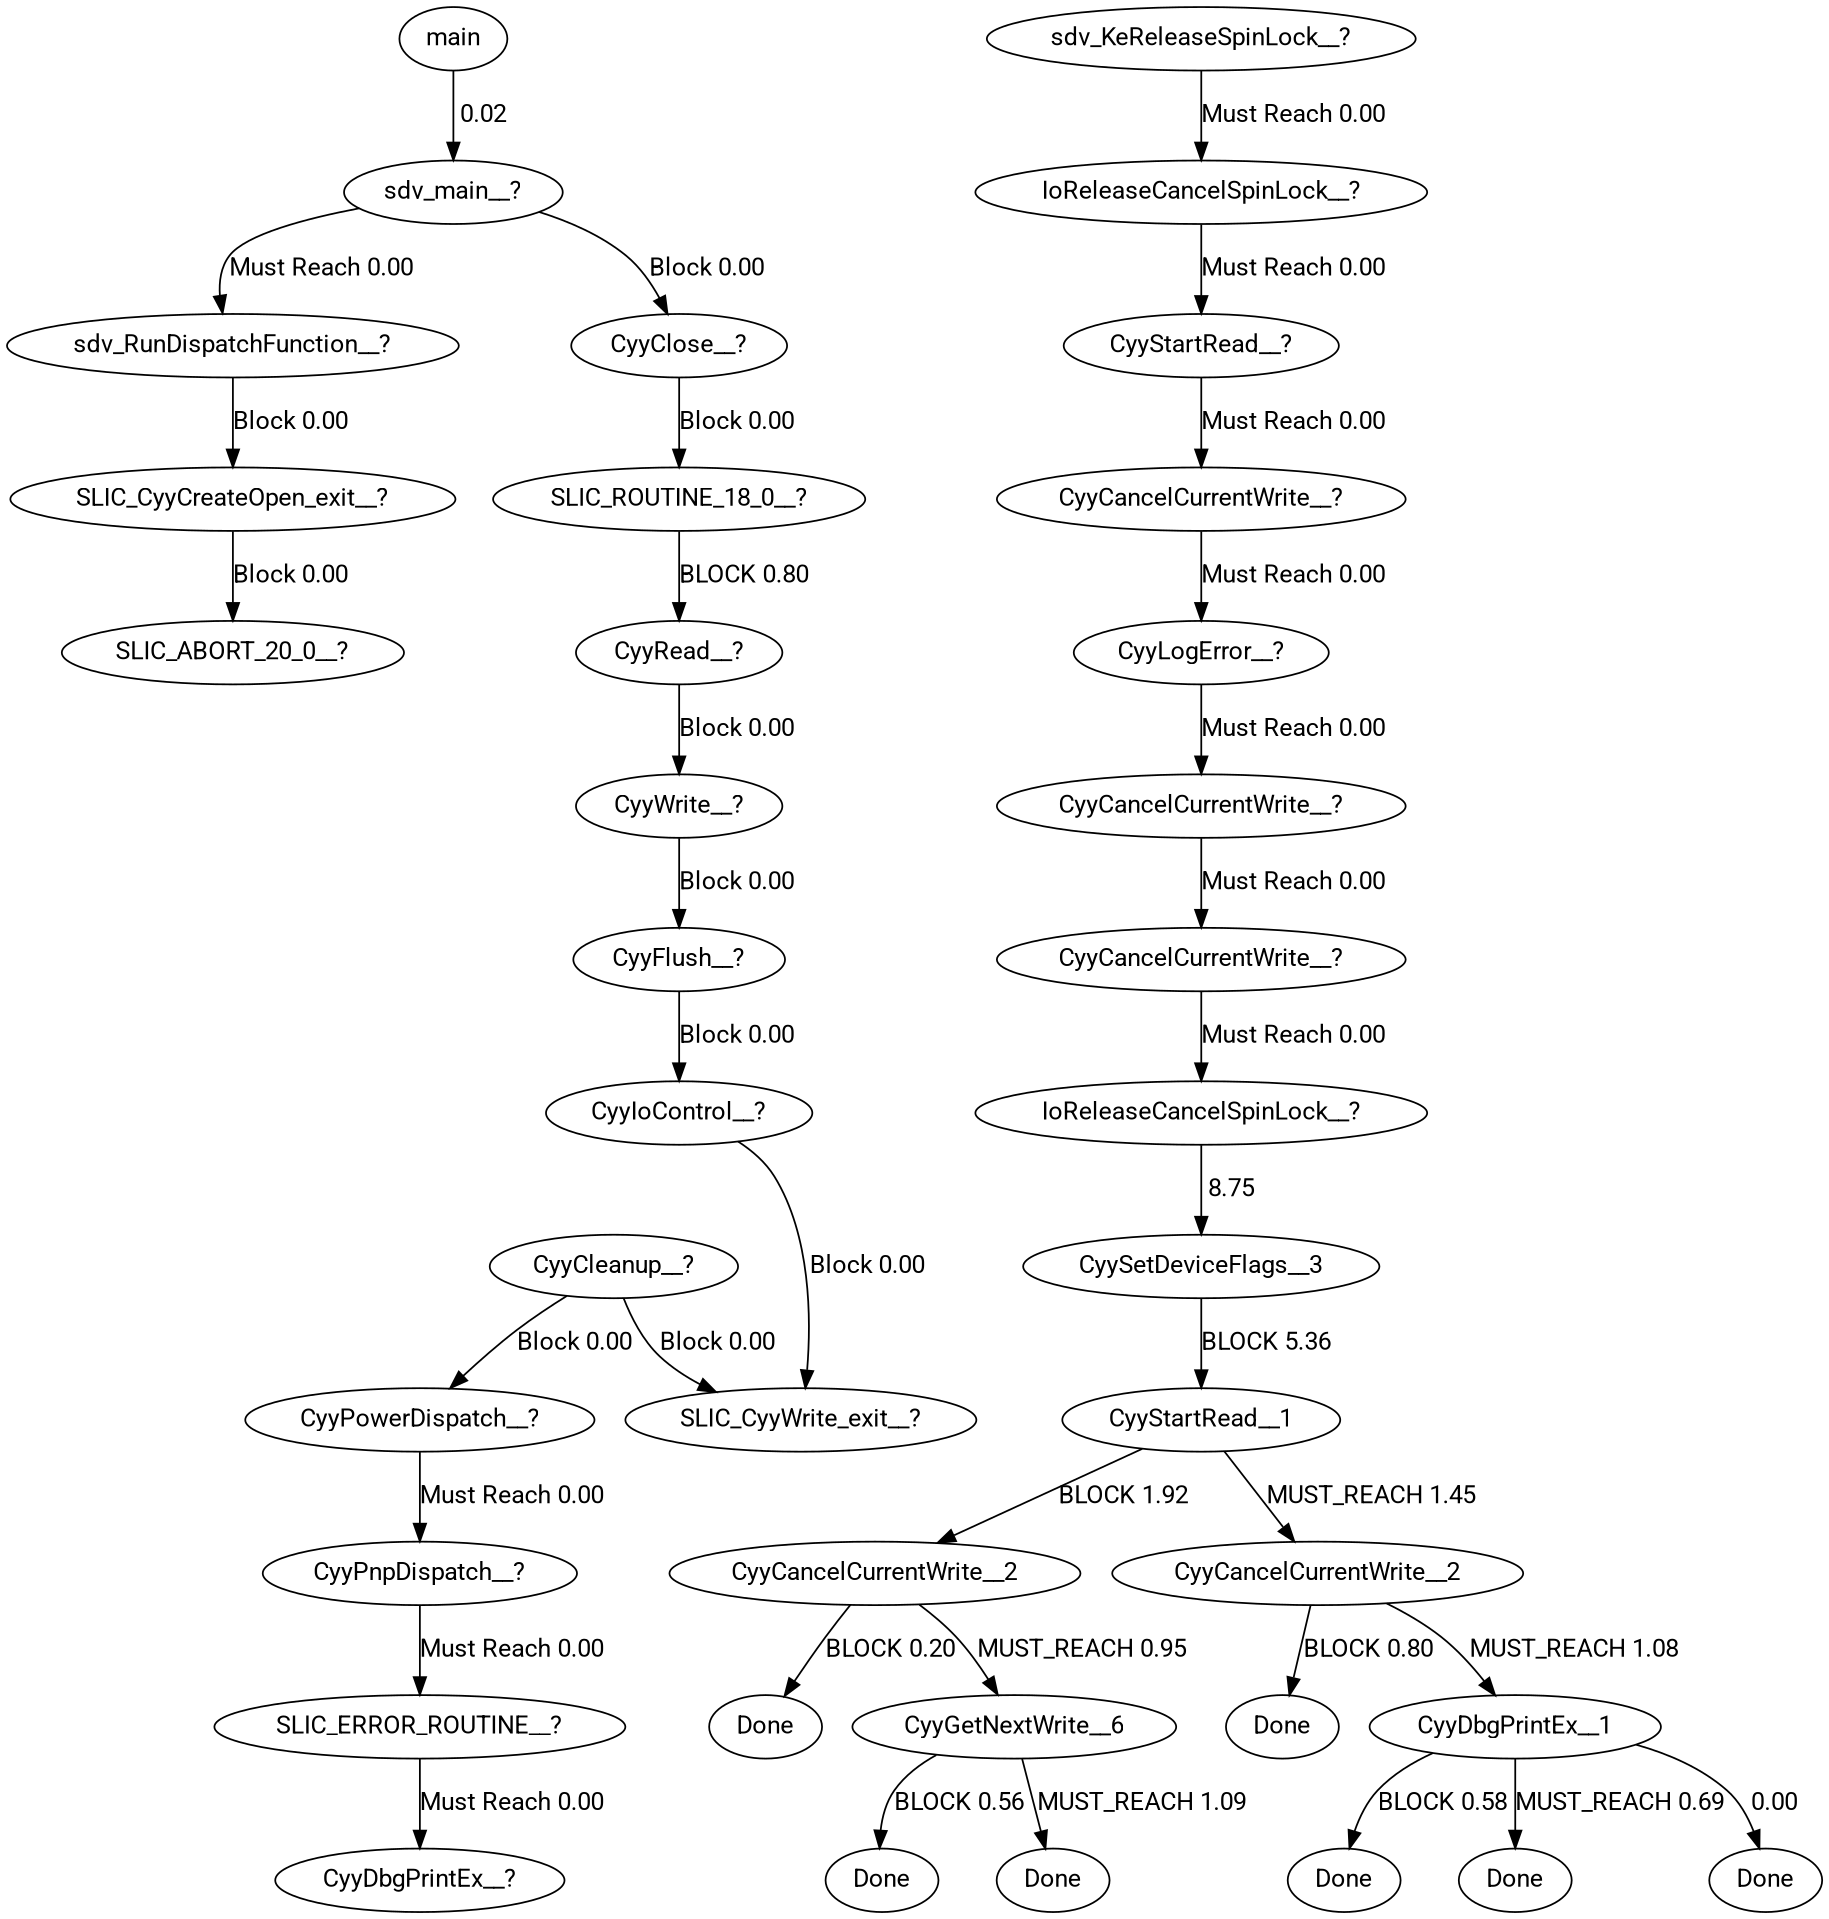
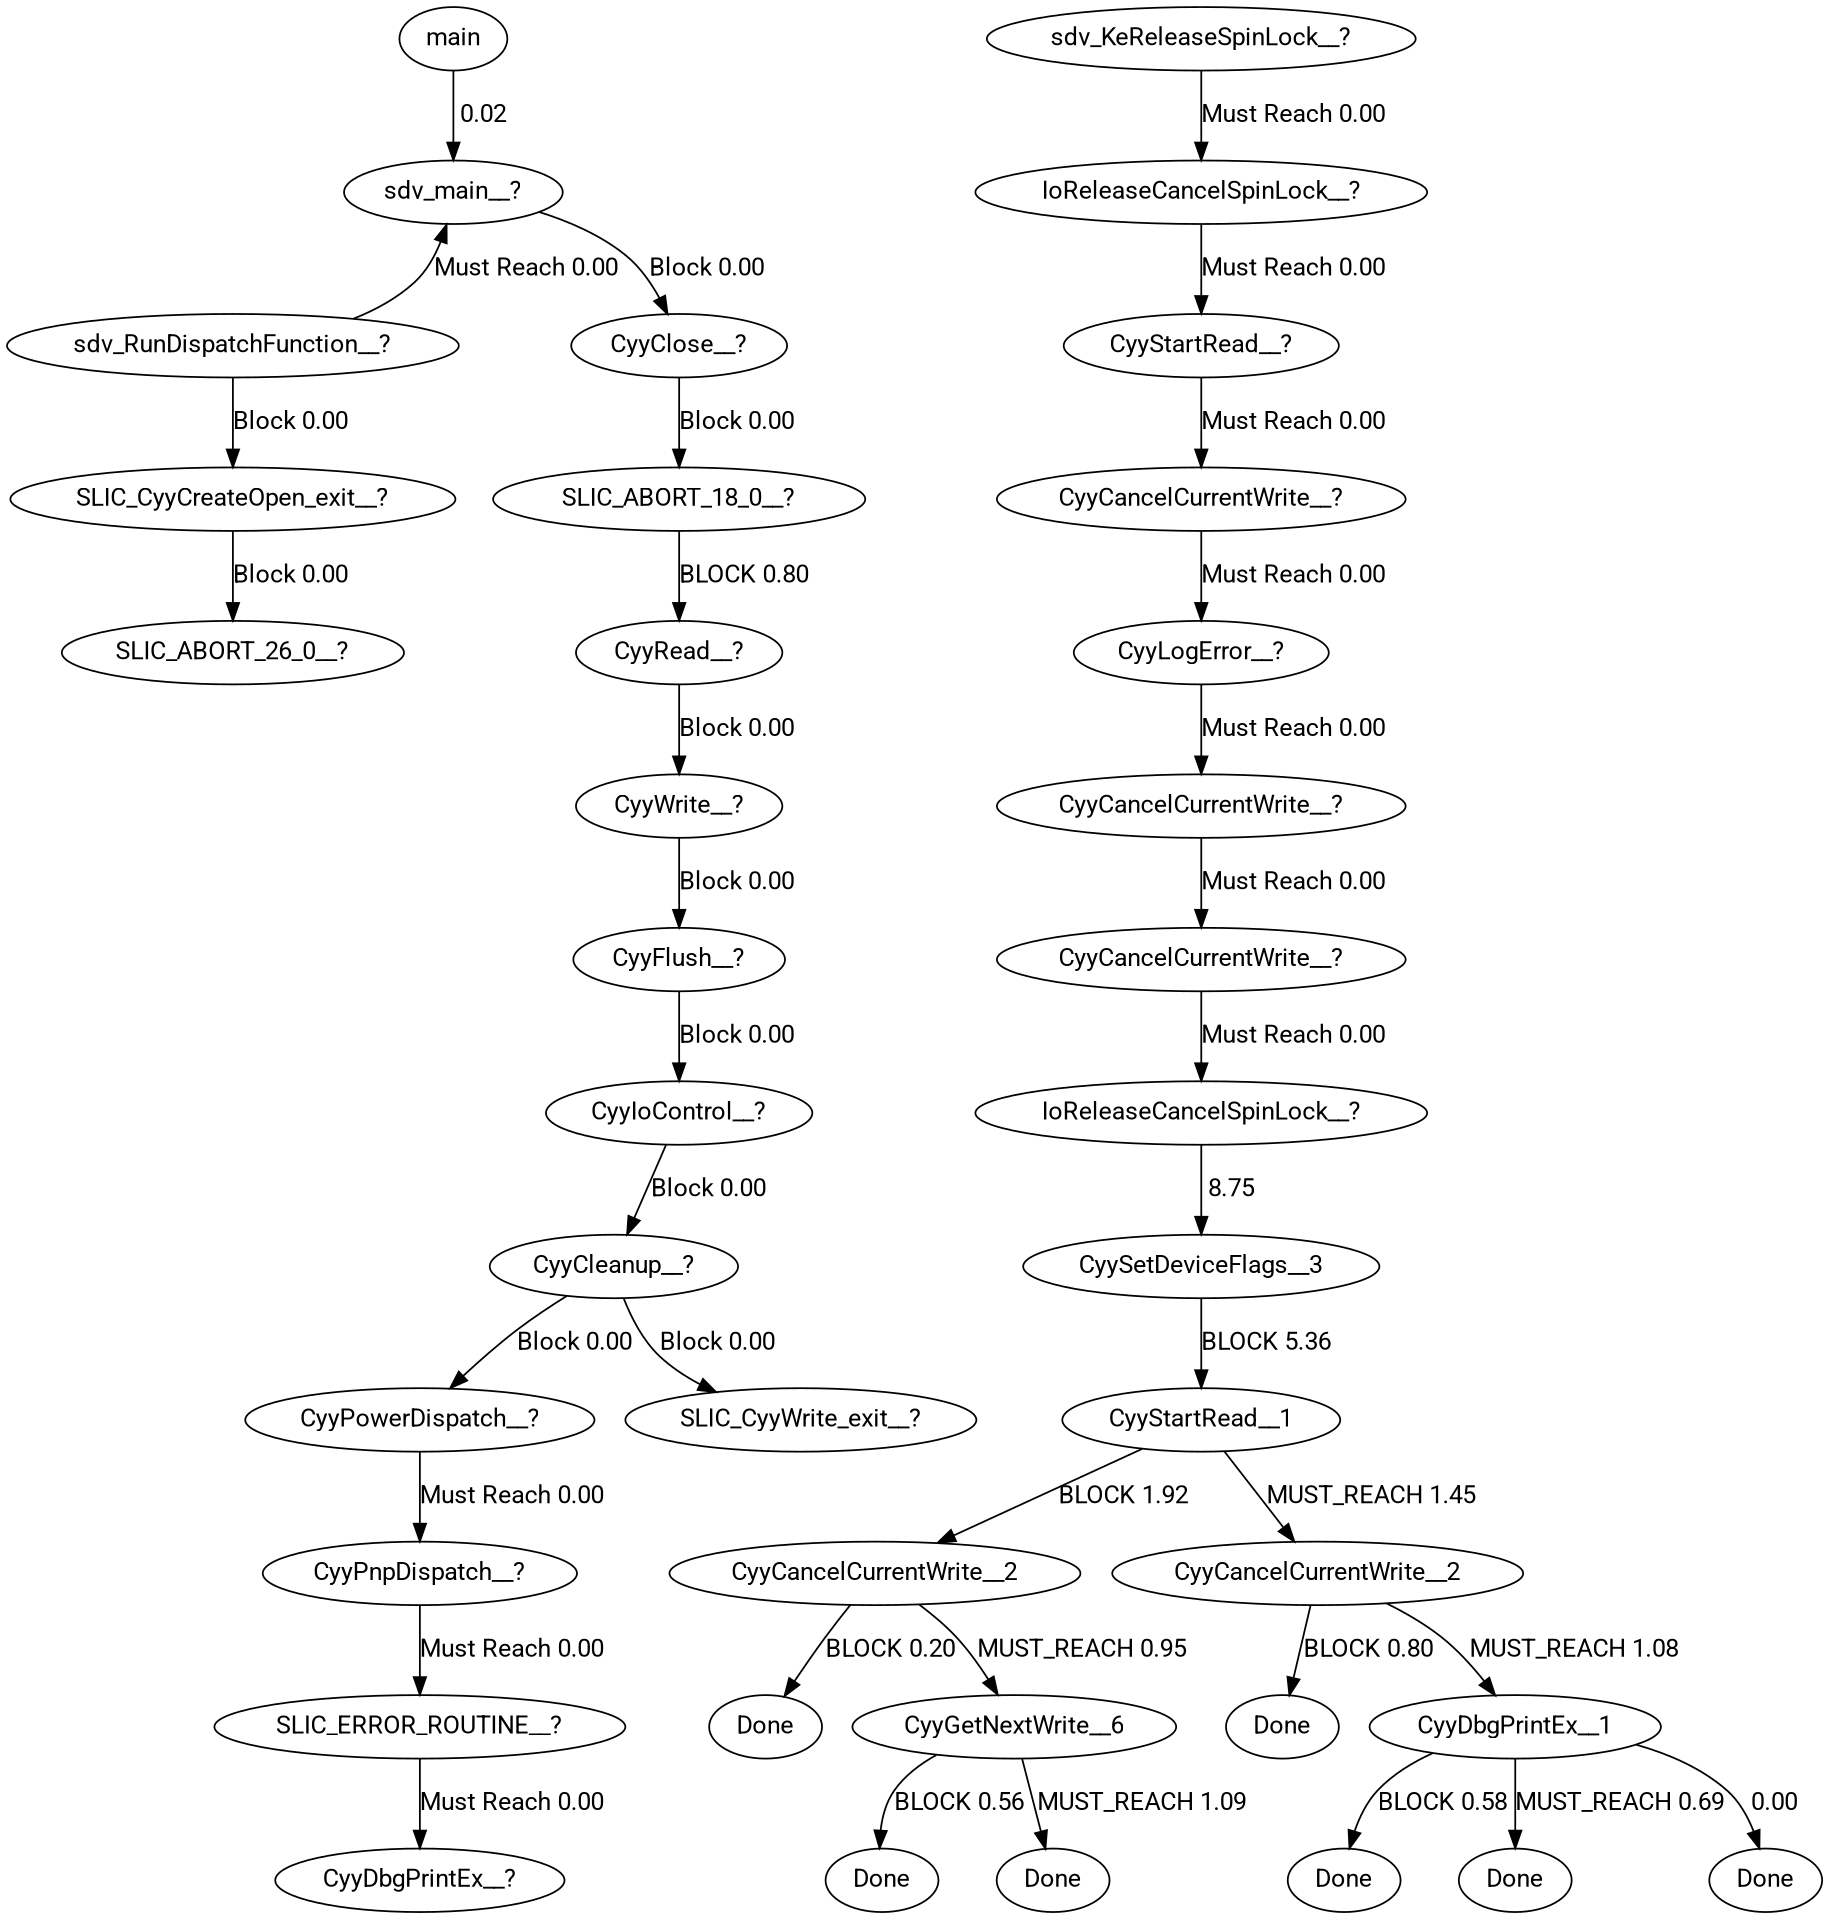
edge "sdv_main__?" -> "sdv_RunDispatchFunction__?": reversed
node "SLIC_ROUTINE_18_0__?": label "SLIC_ROUTINE_18_0__?" -> "SLIC_ABORT_18_0__?"
node "SLIC_ABORT_20_0__?": label "SLIC_ABORT_20_0__?" -> "SLIC_ABORT_26_0__?"
edge "CyyIoControl__?" -> "SLIC_CyyWrite_exit__?": now "CyyIoControl__?" -> "CyyCleanup__?"
